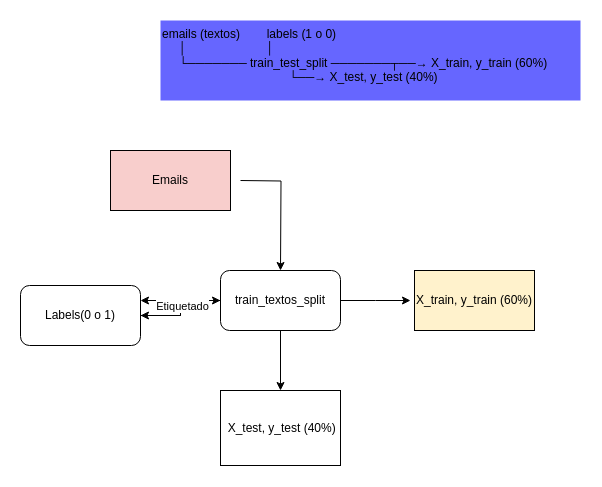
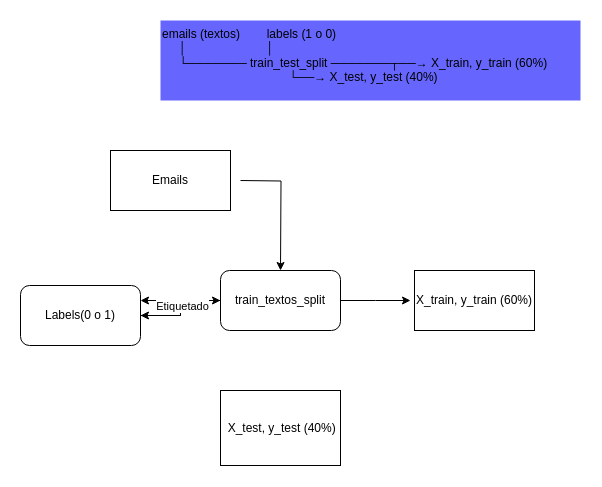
node "Emails": fillcolor #f8cecc -> #ffffff
node "X_train, y_train (60%)": fillcolor #fff2cc -> #ffffff
edge "train_textos_split" -> "X_test, y_test (40%)": removed
